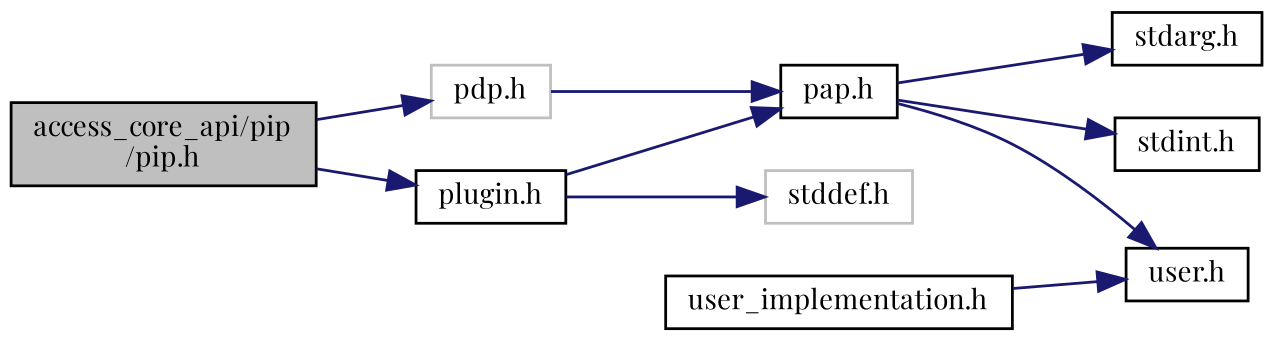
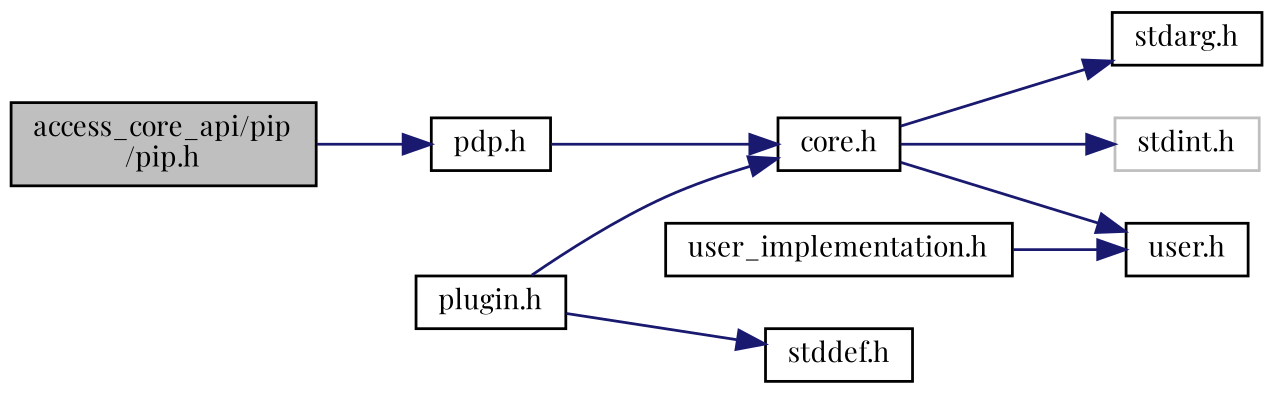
node "pdp.h": color grey75 -> black
node "pap.h": label "pap.h" -> "core.h"
node "stdint.h": color black -> grey75
edge "access_core_api/pip /pip.h" -> "plugin.h": removed
node "stddef.h": color grey75 -> black
